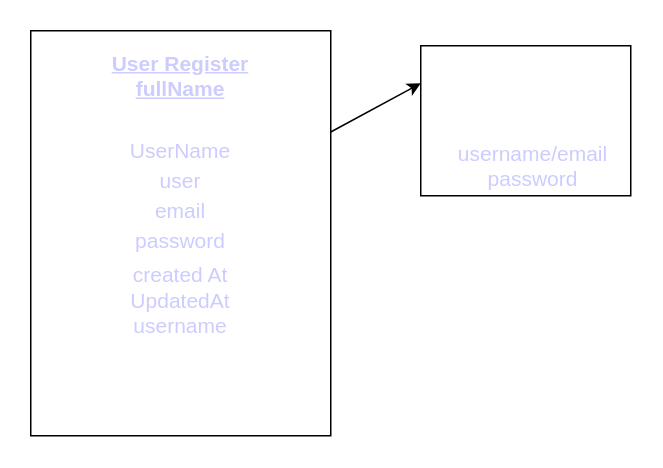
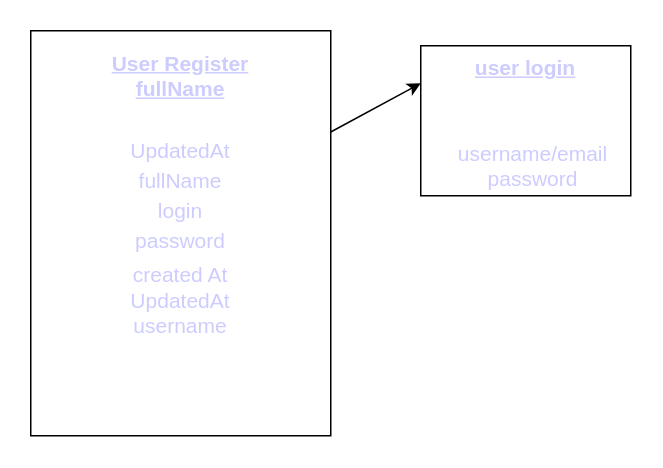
node "user login": added
node "UserName": label "UserName" -> "UpdatedAt"
node "user": label "user" -> "fullName"
node "email": label "email" -> "login"
